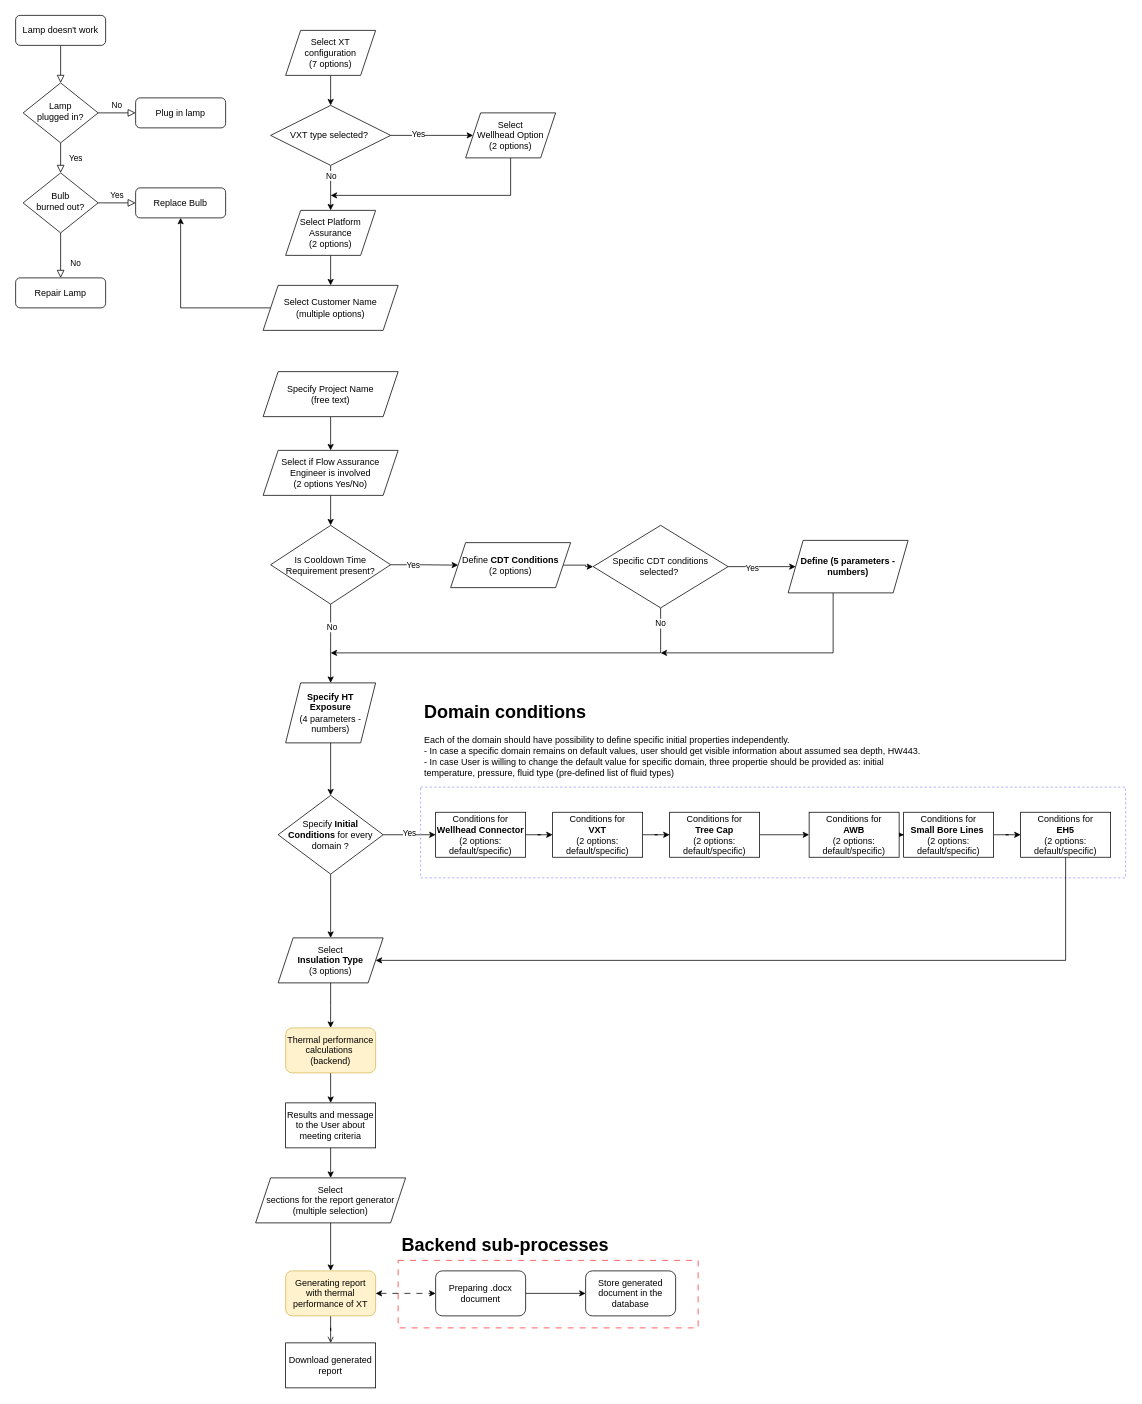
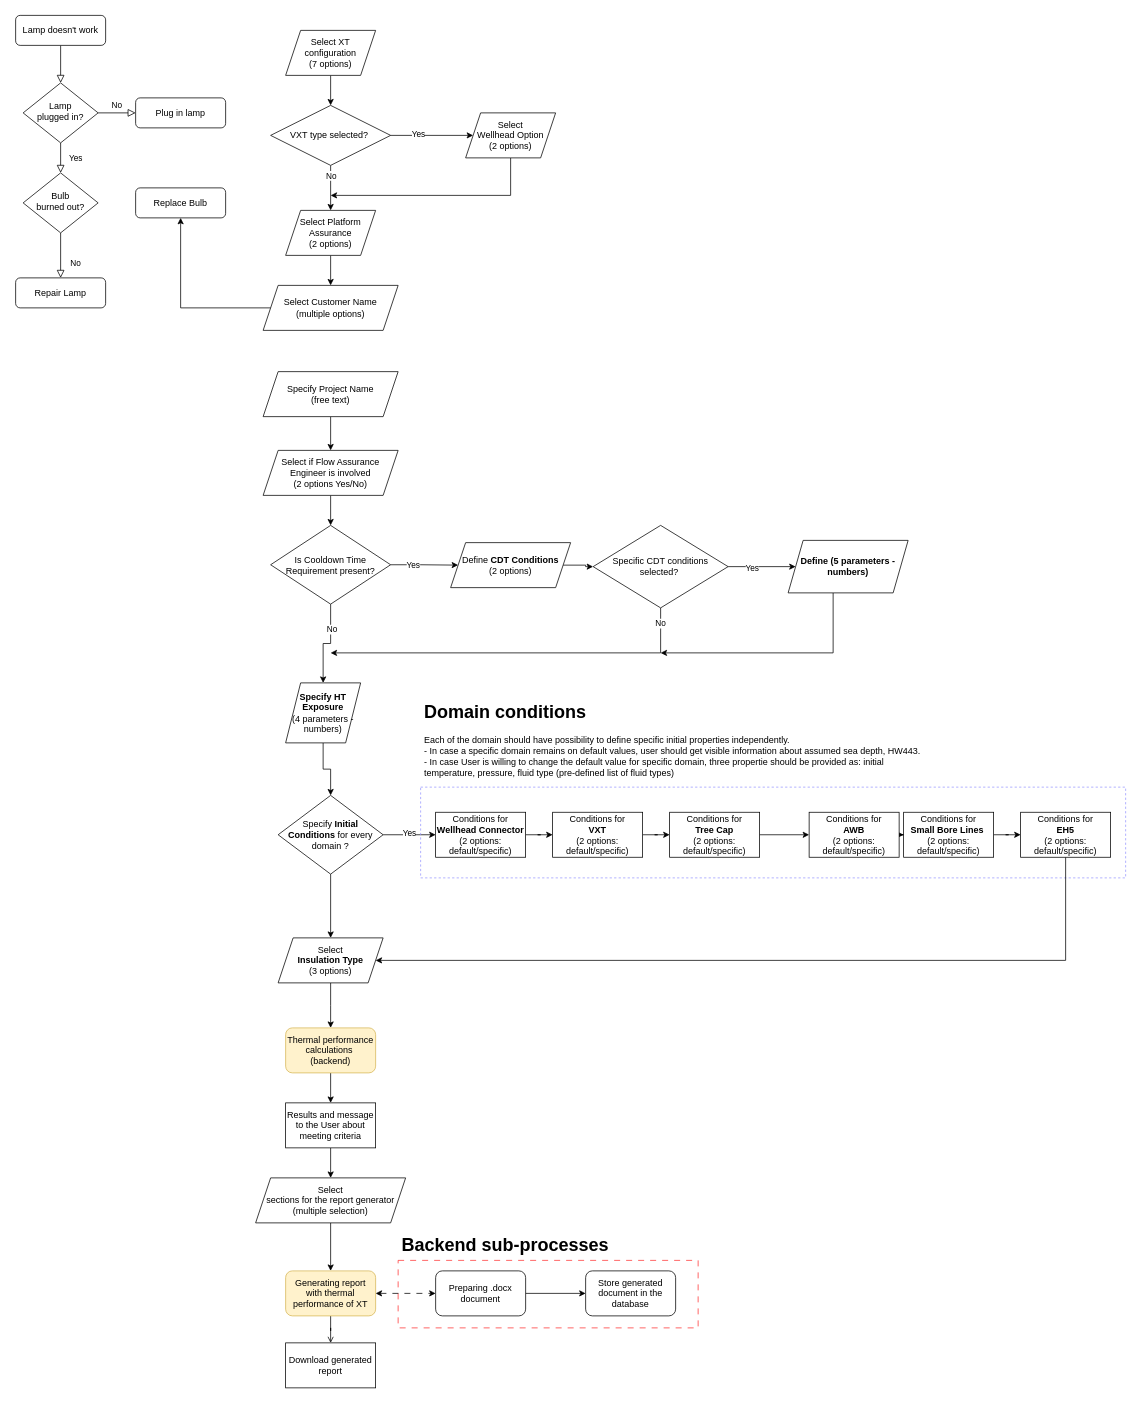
edge "Bulb burned out?" -> "Replace Bulb": removed, label "Yes"
node "Specify HT Exposure (4 parameters - numbers)": size 90x60 -> 75x60
